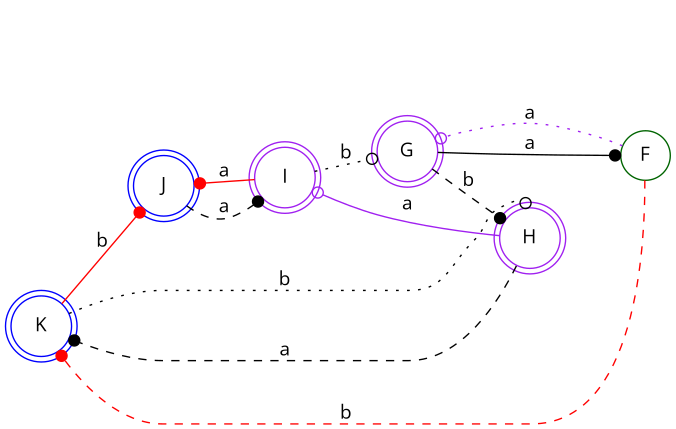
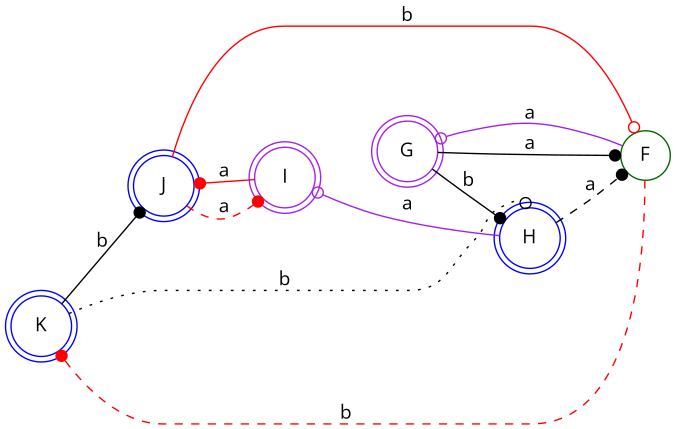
edge "J" -> "F": added, label "b"
edge "F" -> "G": style dotted -> solid
edge "I" -> "G": removed, label "b"
edge "G" -> "H": style dashed -> solid
edge "J" -> "I": color black -> red
node "H": color purple -> blue
edge "K" -> "J": color red -> black
edge "H" -> "K": now "H" -> "F"
